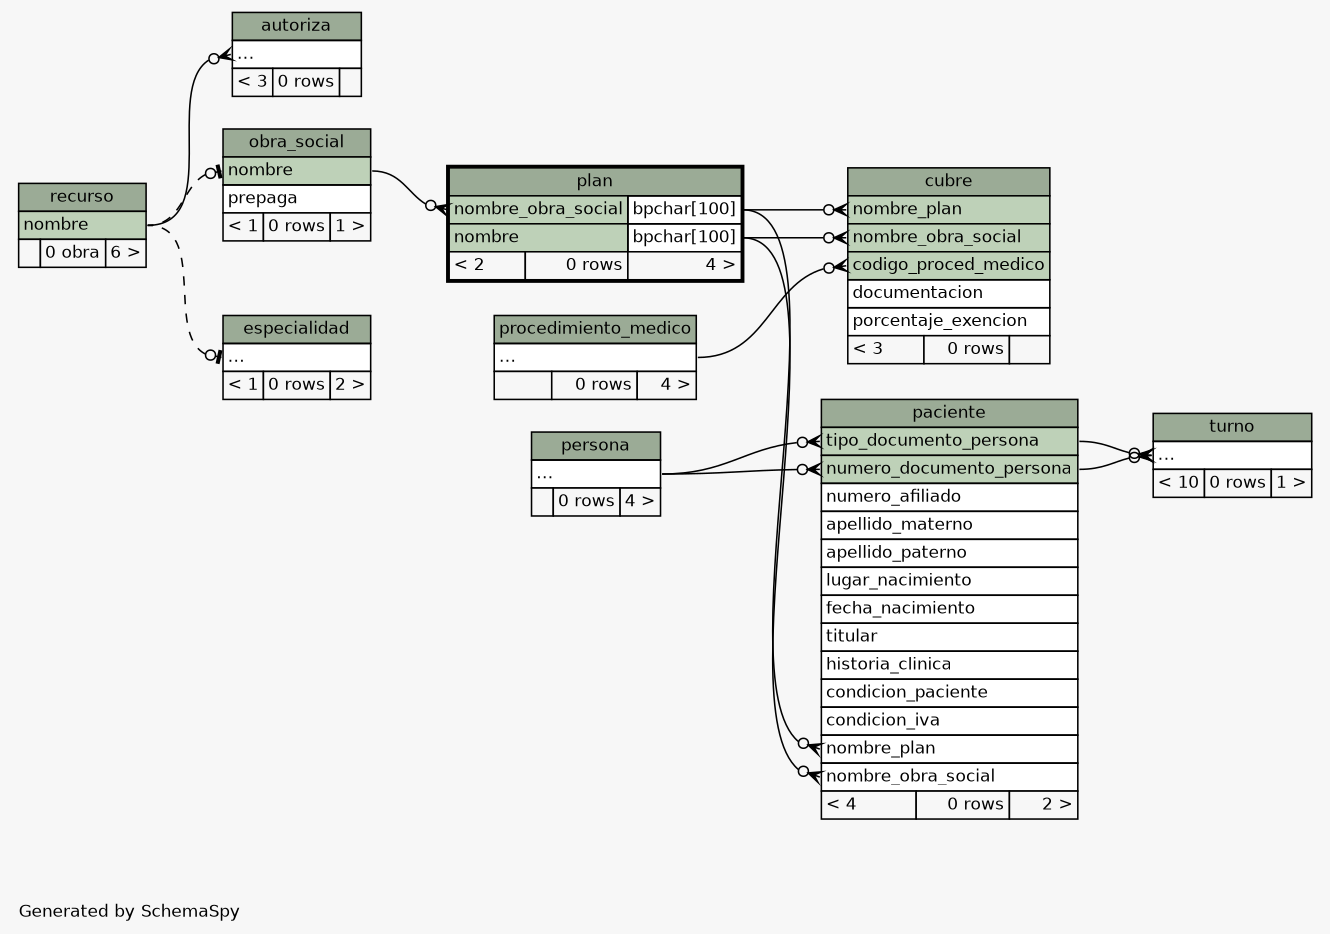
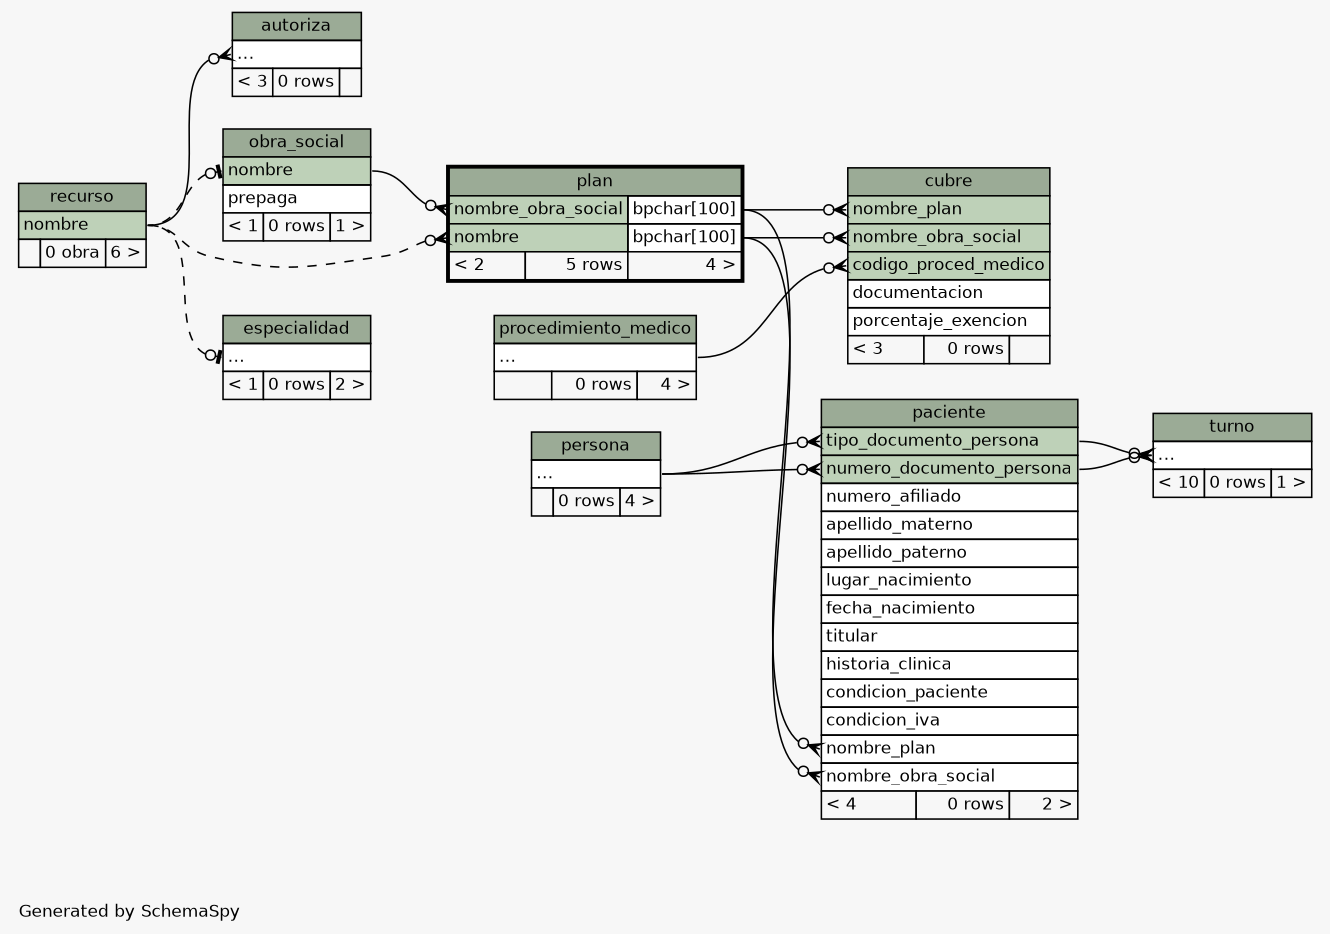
node "plan": text "0 rows" -> "5 rows"
edge "recurso" -> "plan": added
